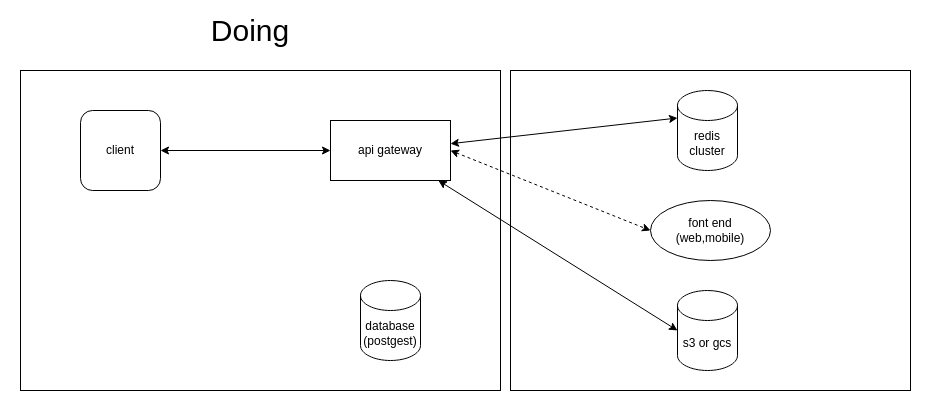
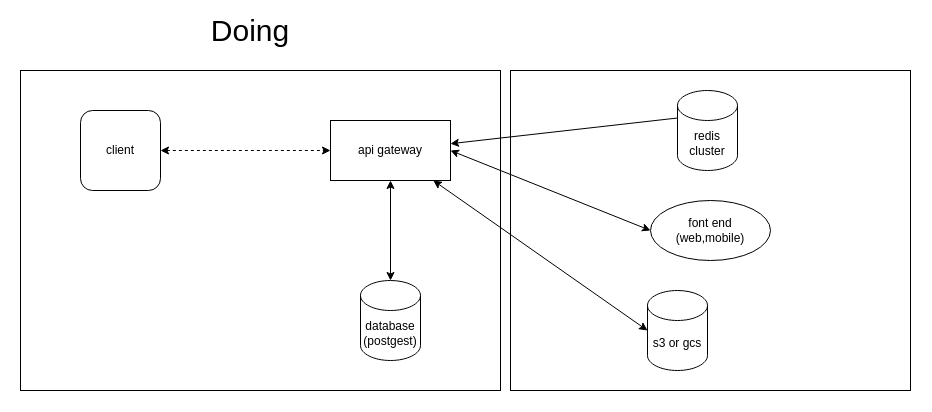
edge "redis cluster" -- "api gateway": arrowhead classic -> none
edge "client" -- "api gateway": style solid -> dashed
edge "api gateway" -- "font end (web,mobile)": style dashed -> solid
edge "api gateway" -- "database (postgest)": added
node "s3 or gcs": moved (708, 331) -> (678, 331)
